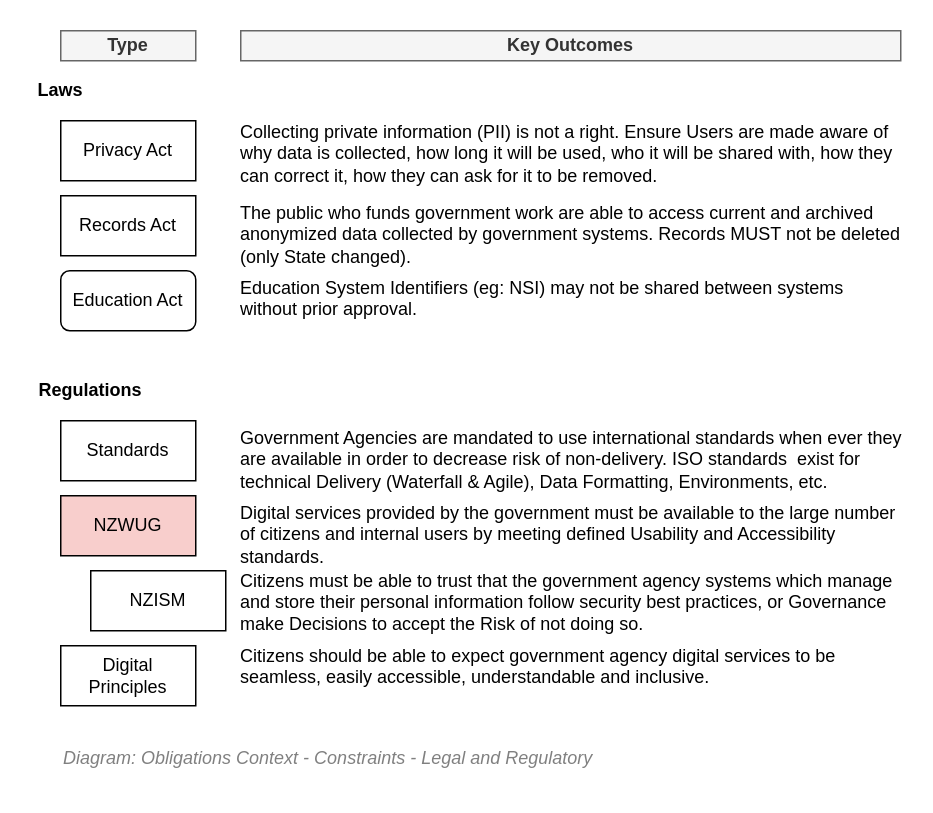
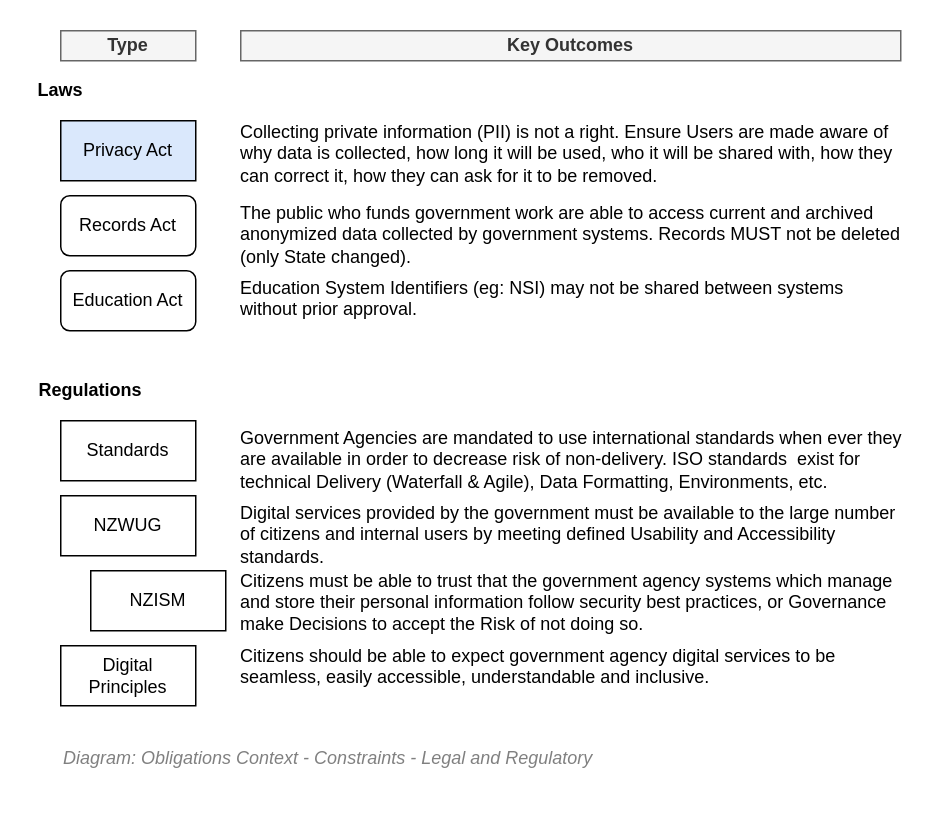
node "Privacy Act": fillcolor #ffffff -> #dae8fc
node "Records Act": shape rectangle -> rounded rectangle
node "NZWUG": fillcolor #f8cecc -> #ffffff
